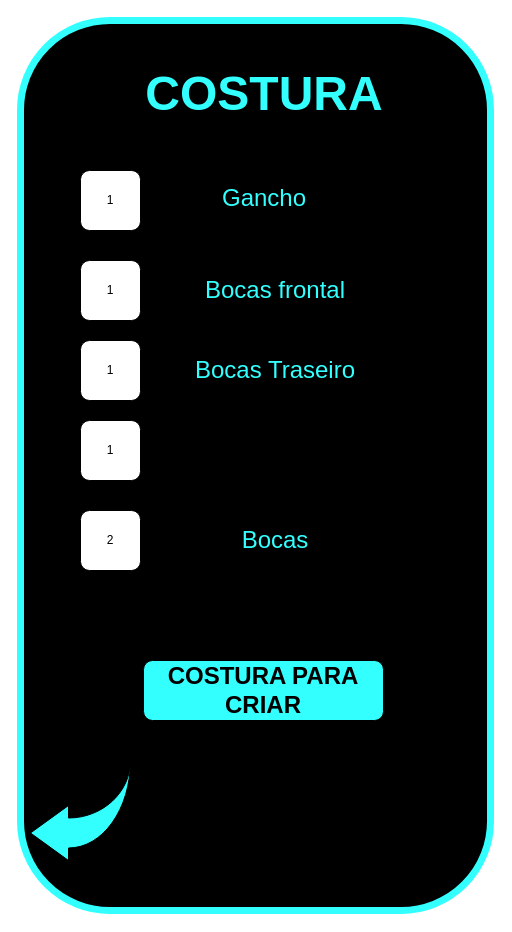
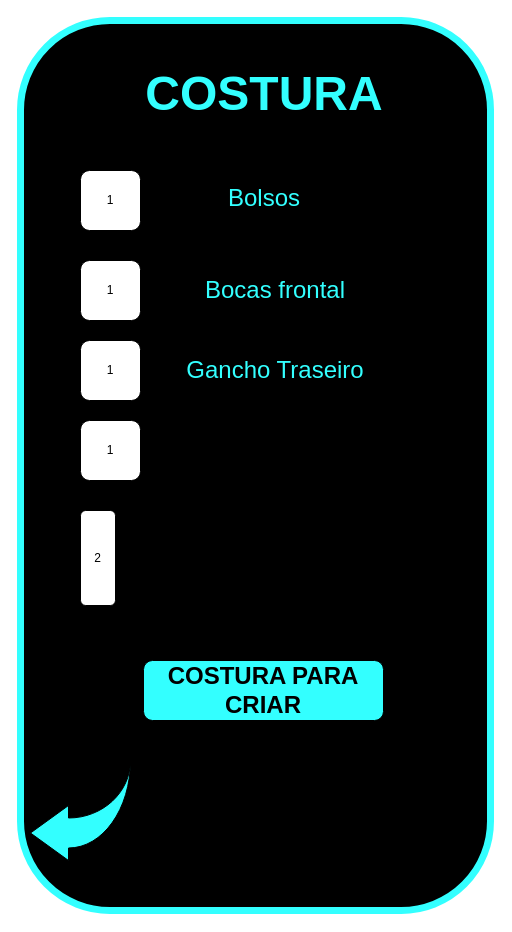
node "Gancho": label "Gancho" -> "Bolsos"
node "Bocas Traseiro": label "Bocas Traseiro" -> "Gancho Traseiro"
node "2": size 60x60 -> 35x95
node "Bocas": removed
